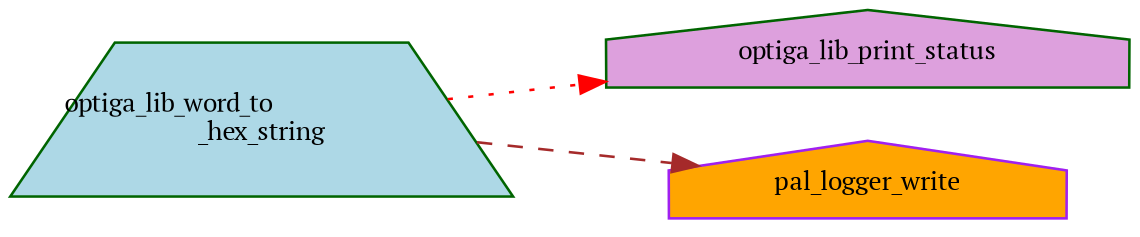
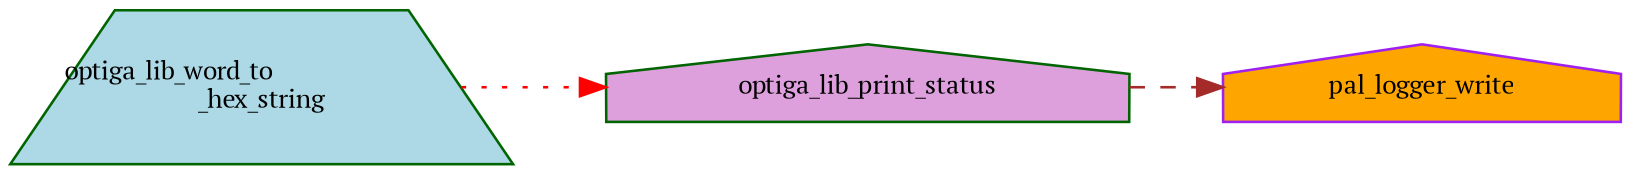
edge "optiga_lib_word_to _hex_string" -> "pal_logger_write": now "optiga_lib_print_status" -> "pal_logger_write"
